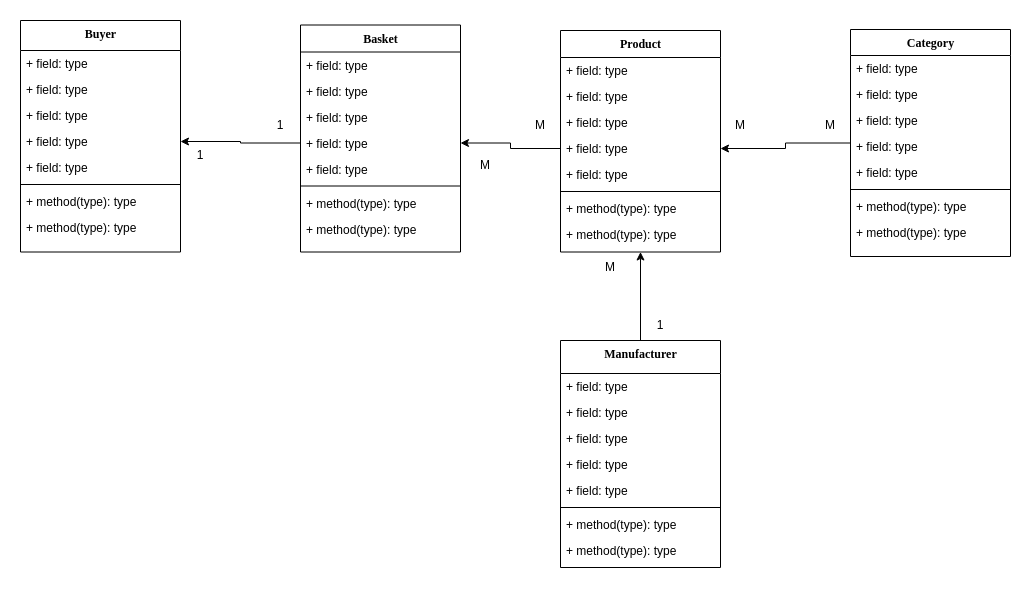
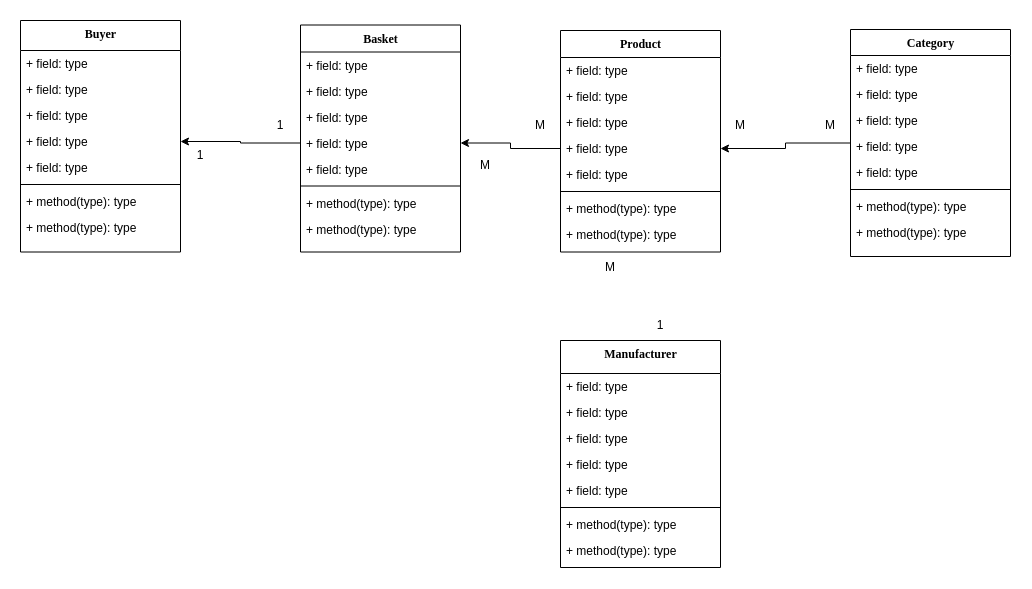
edge "Manufacturer" -> "Product": removed
